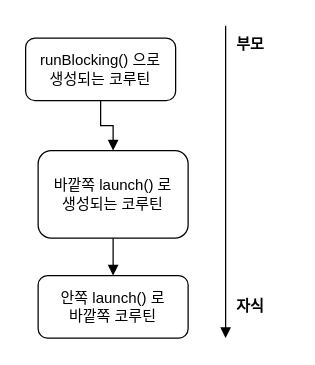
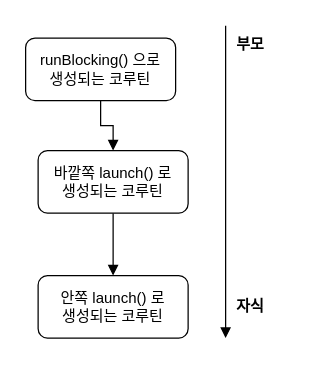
node "바깥쪽 launch() 로 생성되는 코루틴": size 150x88 -> 150x63
node "안쪽 launch() 로 바깥쪽 코루틴": label "안쪽 launch() 로 바깥쪽 코루틴" -> "안쪽 launch() 로 생성되는 코루틴"
